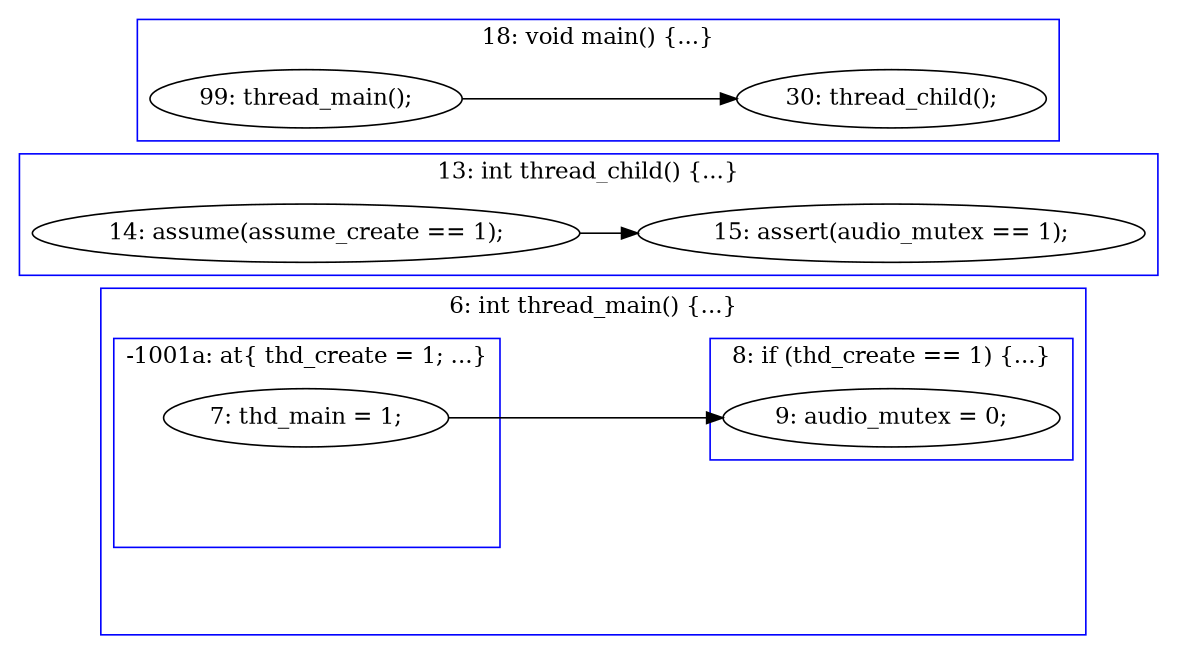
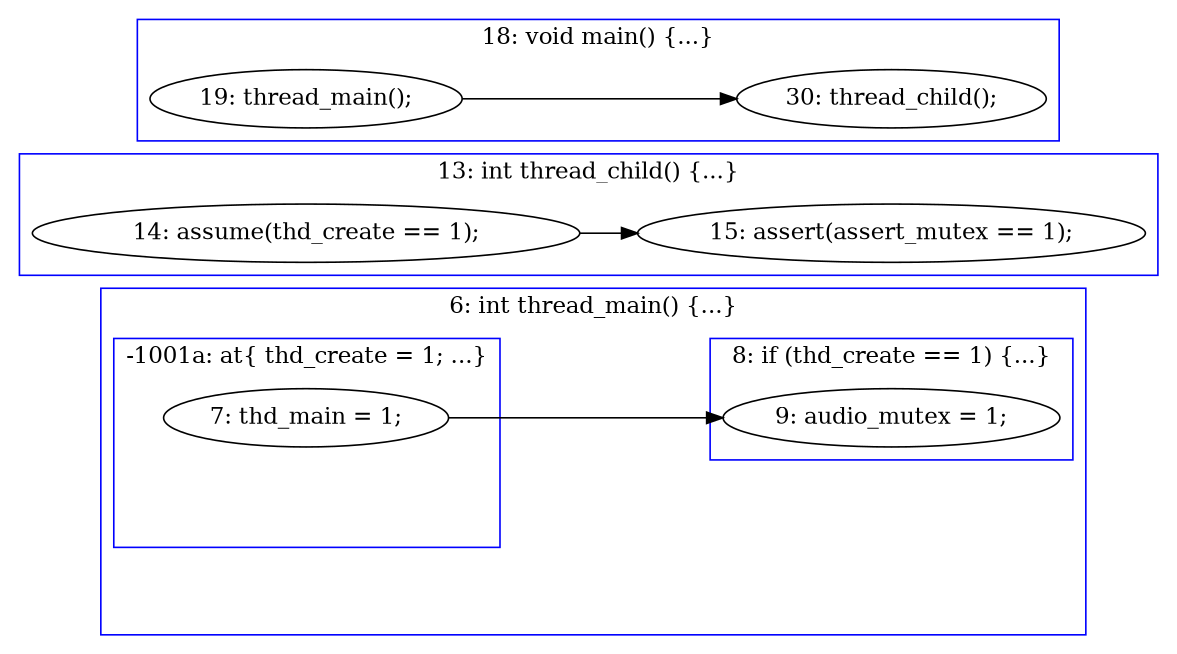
node "99: thread_main();": label "99: thread_main();" -> "19: thread_main();"
node "14: assume(assume_create == 1);": label "14: assume(assume_create == 1);" -> "14: assume(thd_create == 1);"
node "15: assert(audio_mutex == 1);": label "15: assert(audio_mutex == 1);" -> "15: assert(assert_mutex == 1);"
node "9: audio_mutex = 0;": label "9: audio_mutex = 0;" -> "9: audio_mutex = 1;"
